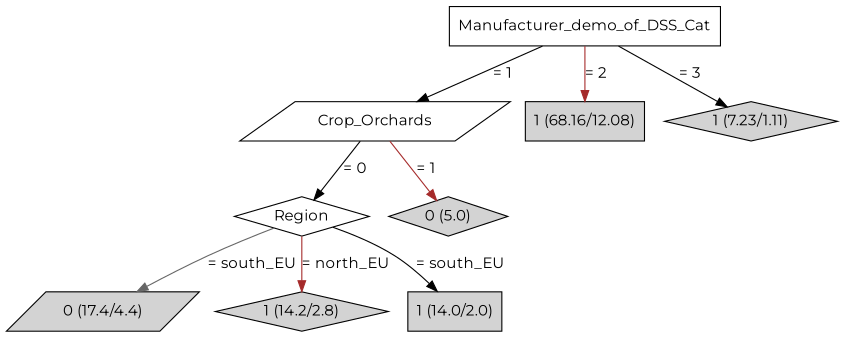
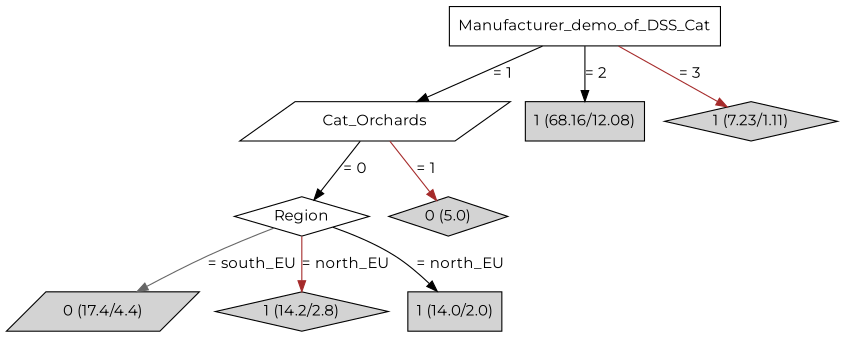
edge "Manufacturer_demo_of_DSS_Cat" -> "1 (68.16/12.08)": color brown -> black
edge "Manufacturer_demo_of_DSS_Cat" -> "1 (7.23/1.11)": color black -> brown
node "Crop_Orchards": label "Crop_Orchards" -> "Cat_Orchards"
edge "Region" -> "1 (14.0/2.0)": label "= south_EU" -> "= north_EU"
